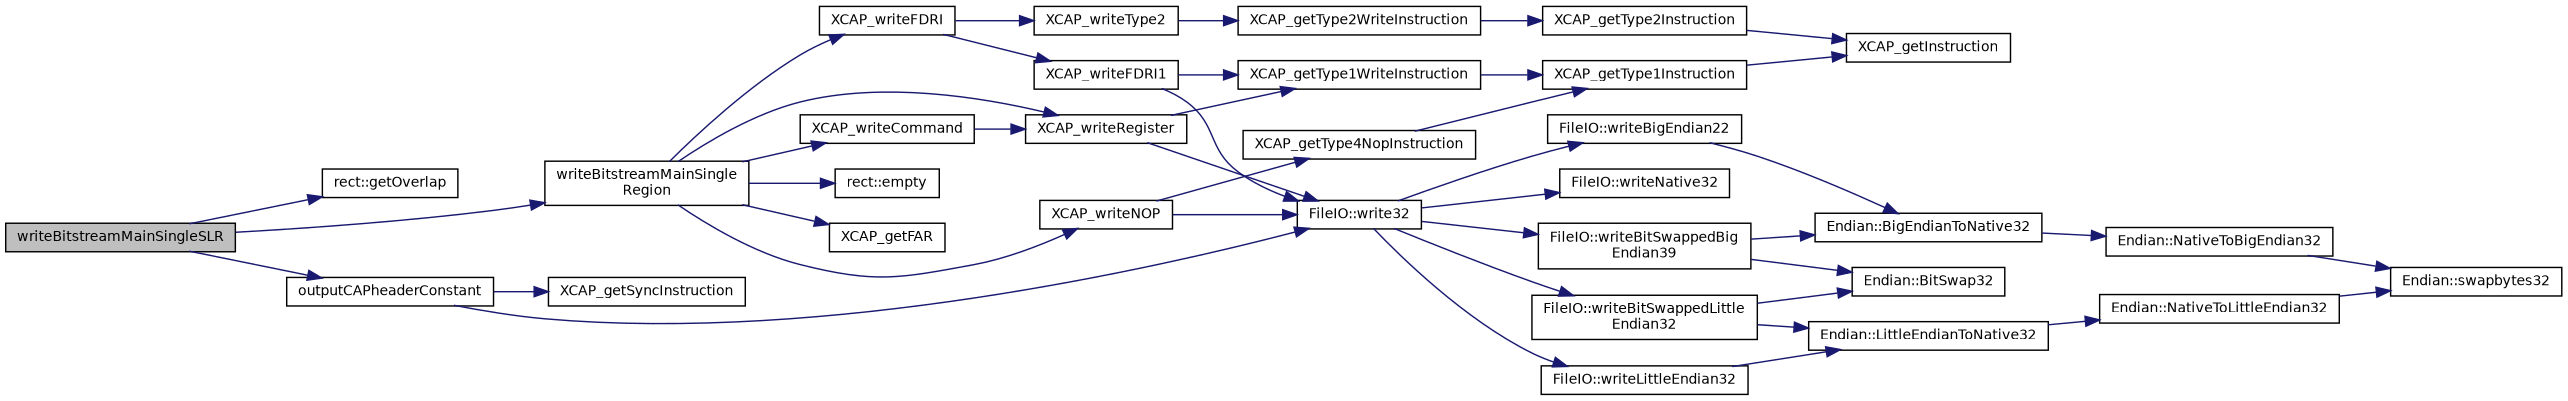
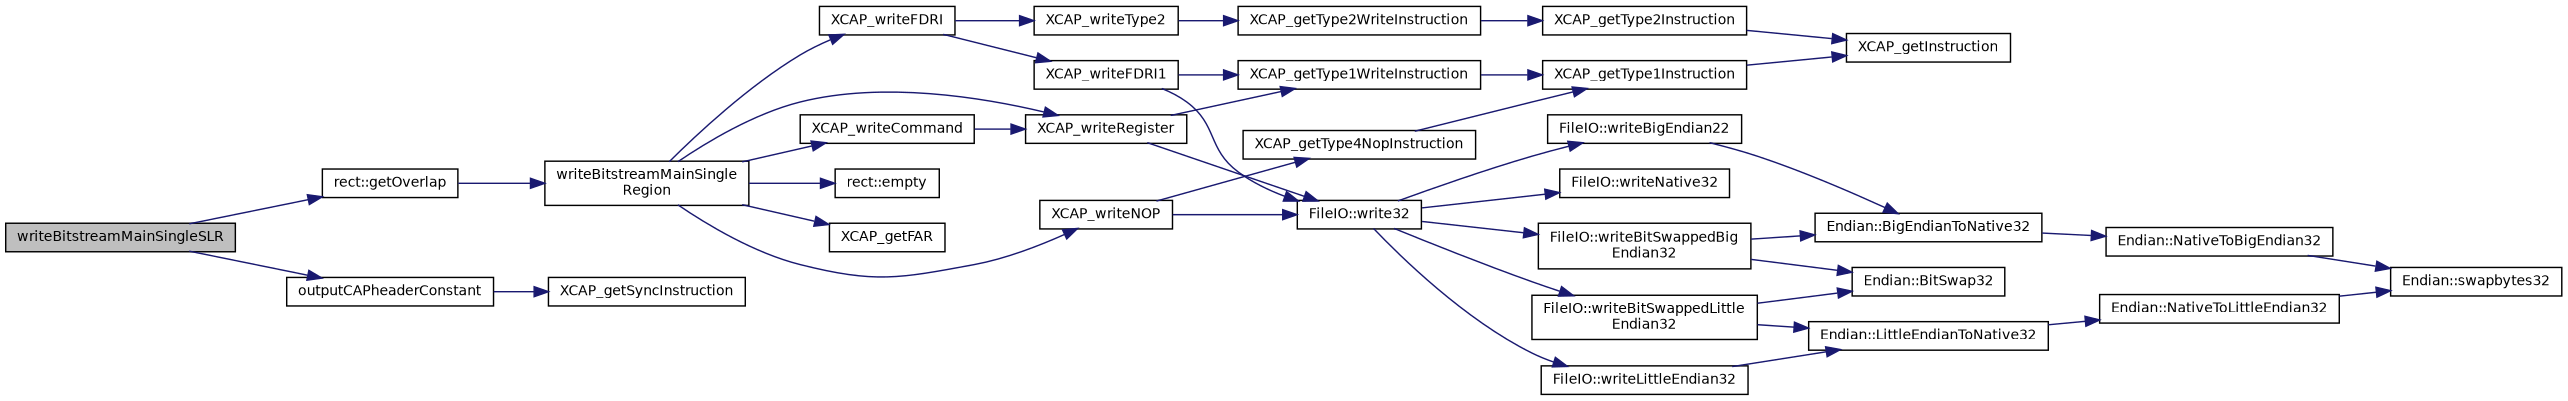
edge "writeBitstreamMainSingleSLR" -> "writeBitstreamMainSingle Region": now "rect::getOverlap" -> "writeBitstreamMainSingle Region"
node "FileIO::writeBitSwappedBig Endian39": label "FileIO::writeBitSwappedBig Endian39" -> "FileIO::writeBitSwappedBig Endian32"
edge "outputCAPheaderConstant" -> "FileIO::write32": removed
